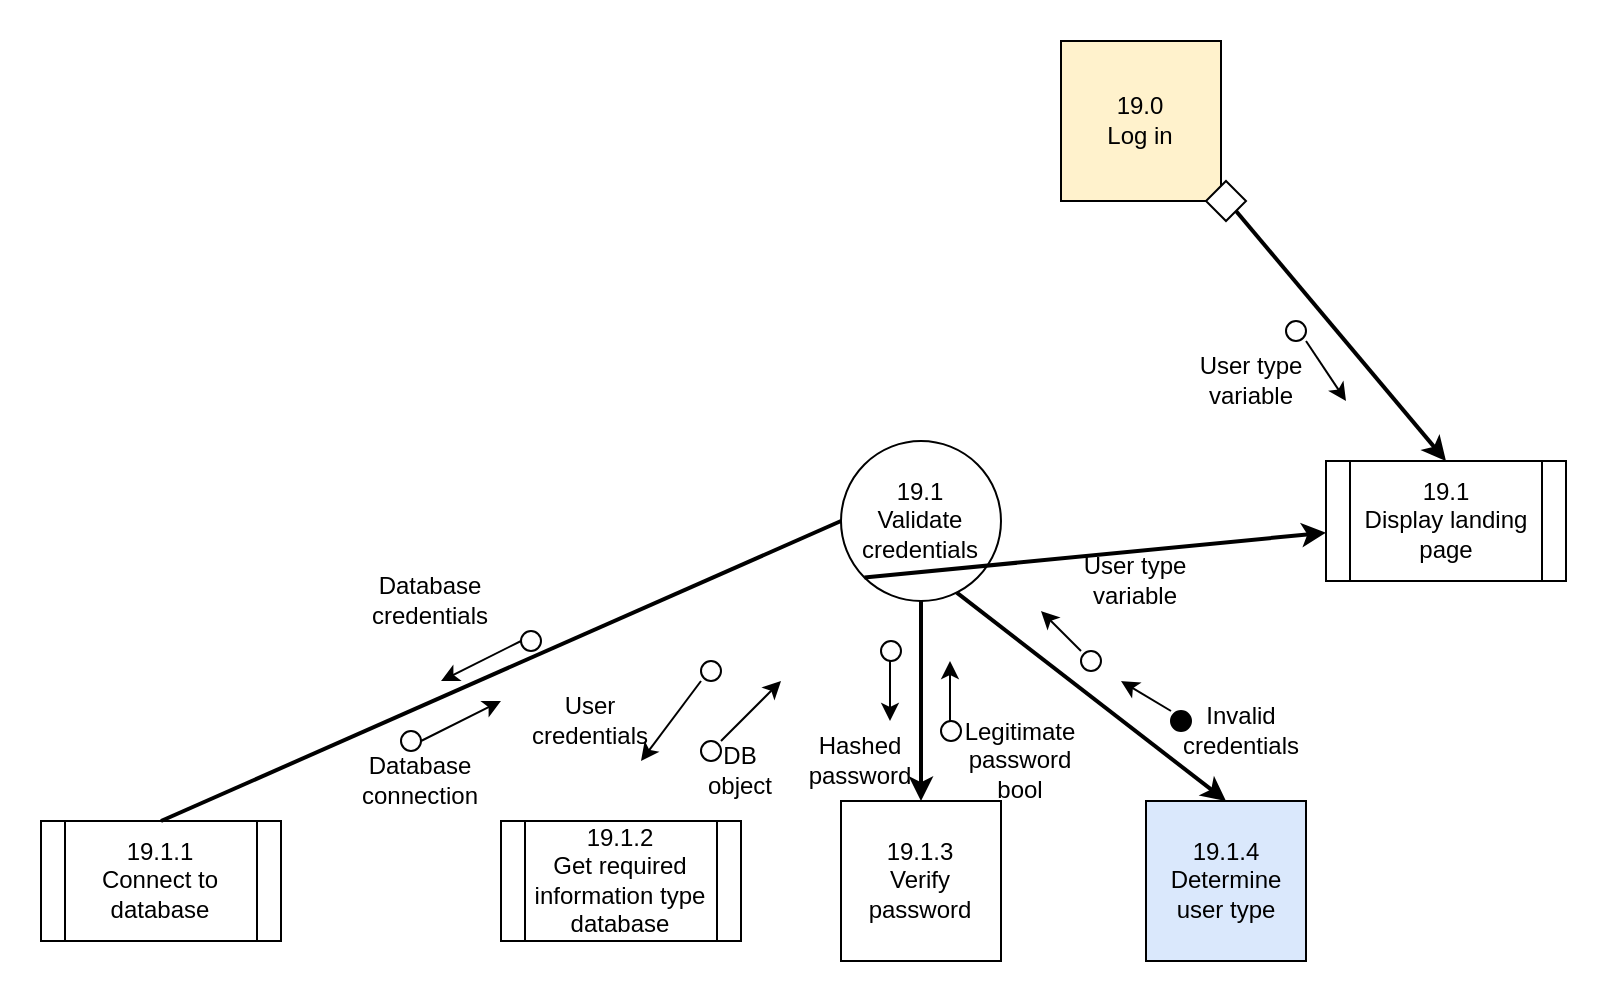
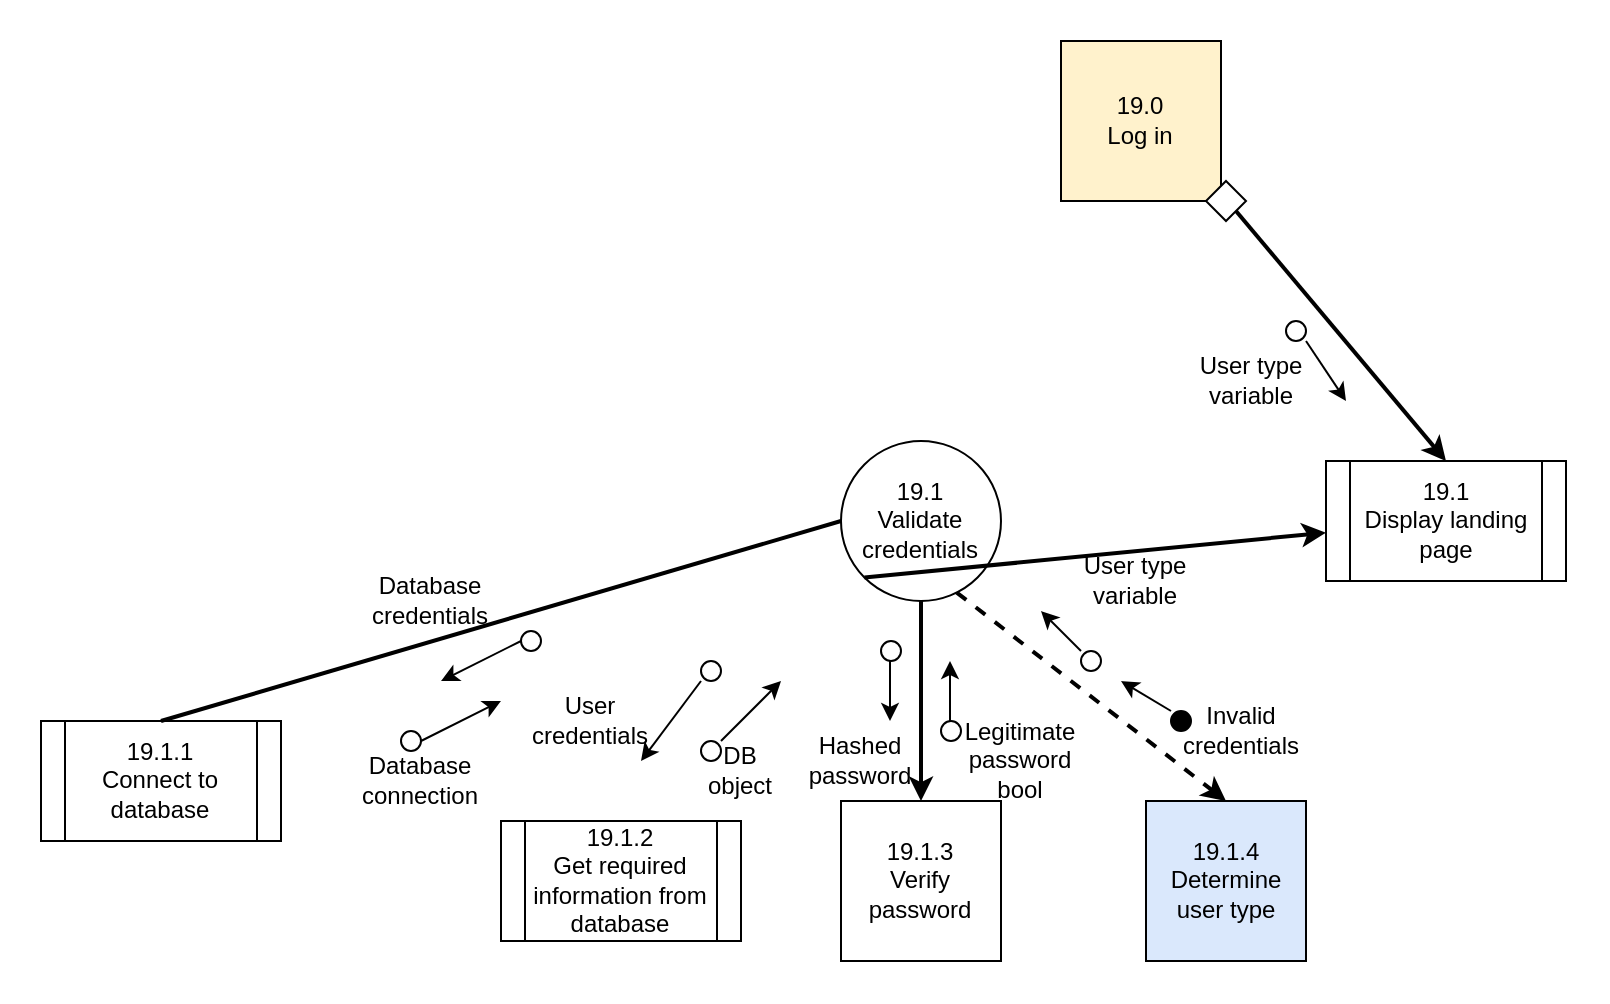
edge "19.1 Validate credentials" -> "19.1.4 Determine user type": style solid -> dashed
node "19.1.1 Connect to database": moved (161, 881) -> (161, 781)
node "19.1.2 Get required information type database": label "19.1.2 Get required information type database" -> "19.1.2 Get required information from database"
